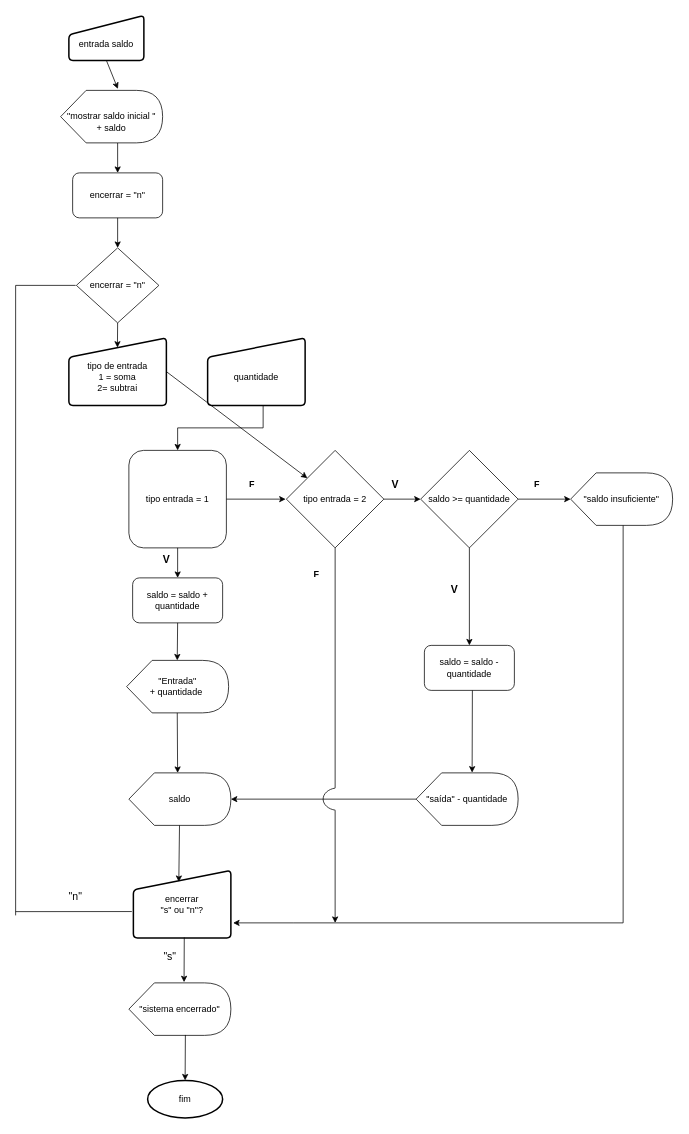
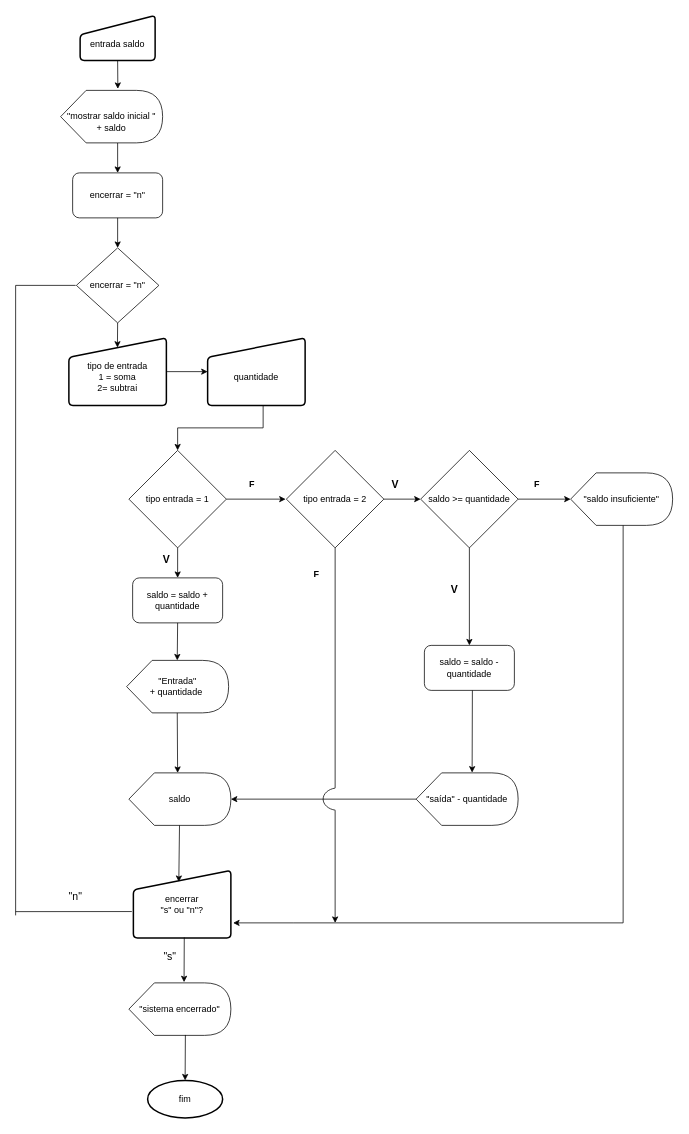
node "entrada saldo": moved (106, 38) -> (117, 38)
edge "tipo de entrada 1 = soma 2= subtrai" -> "tipo entrada = 2": now "tipo de entrada 1 = soma 2= subtrai" -> "quantidade"
node "tipo entrada = 1": shape rounded rectangle -> diamond
